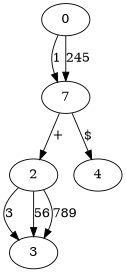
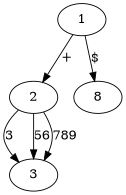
node "0": removed
node "7": label "7" -> "1"
node "4": label "4" -> "8"
